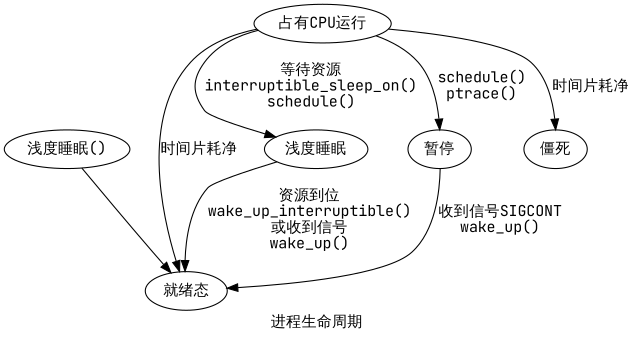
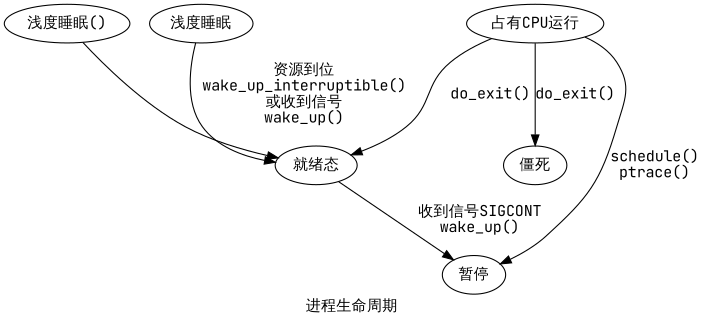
edge "占有CPU运行" -> "僵死": label "时间片耗净" -> "do_exit()"
edge "占有CPU运行" -> "浅度睡眠": removed, label "等待资源 interruptible_sleep_on() schedule()"
edge "占有CPU运行" -> "就绪态": label "时间片耗净" -> "do_exit()"
edge "暂停" -> "就绪态": reversed
